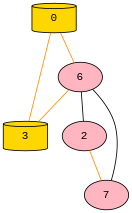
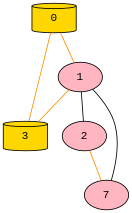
node "6": label "6" -> "1"
